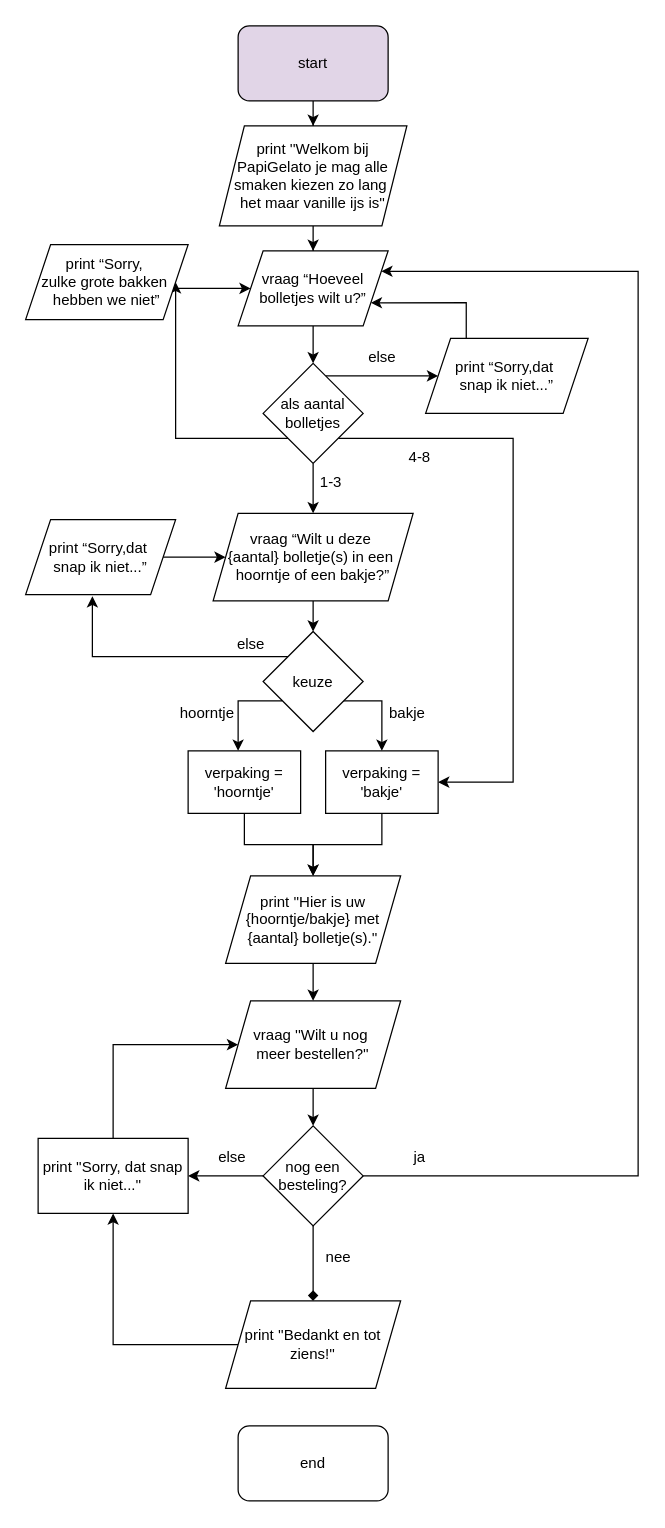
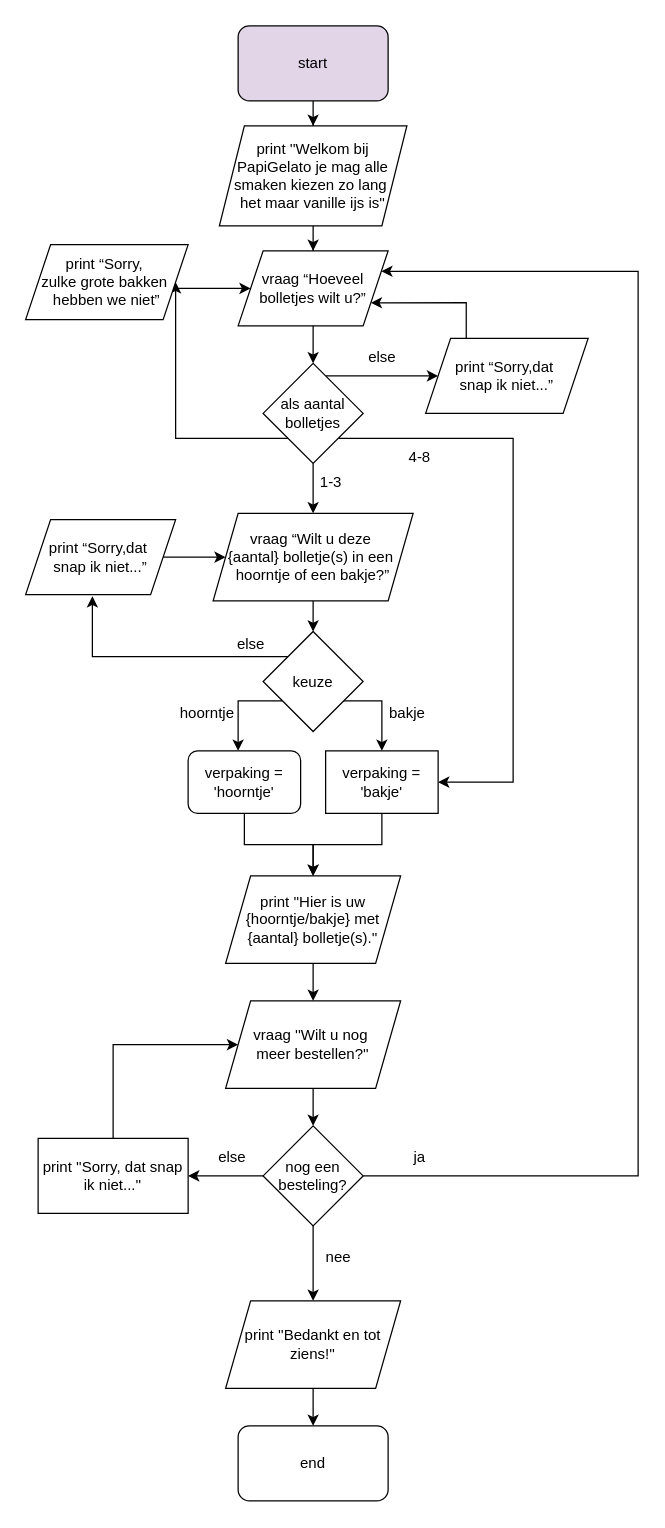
node "verpaking = 'hoorntje'": shape rectangle -> rounded rectangle
edge "nog een besteling?" -> "print ''Bedankt en tot ziens!''": arrowhead diamond -> classic
edge "print ''Bedankt en tot ziens!''" -> "print ''Sorry, dat snap ik niet...''": now "print ''Bedankt en tot ziens!''" -> "end"
